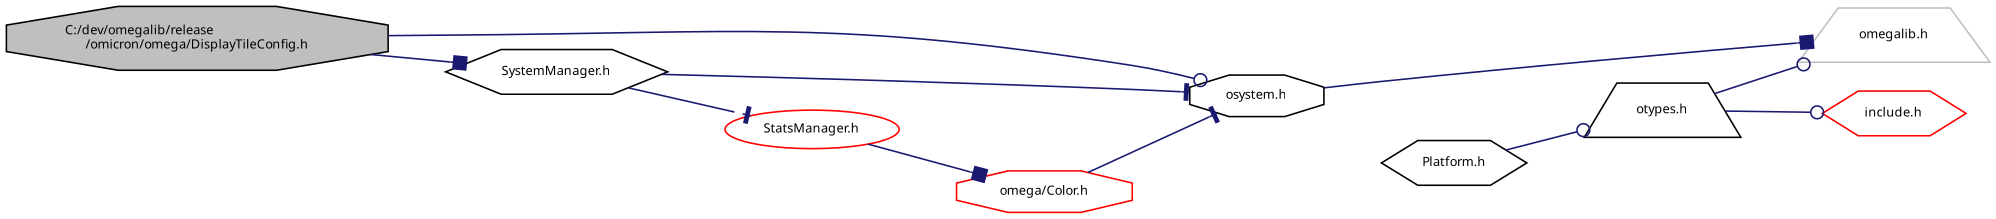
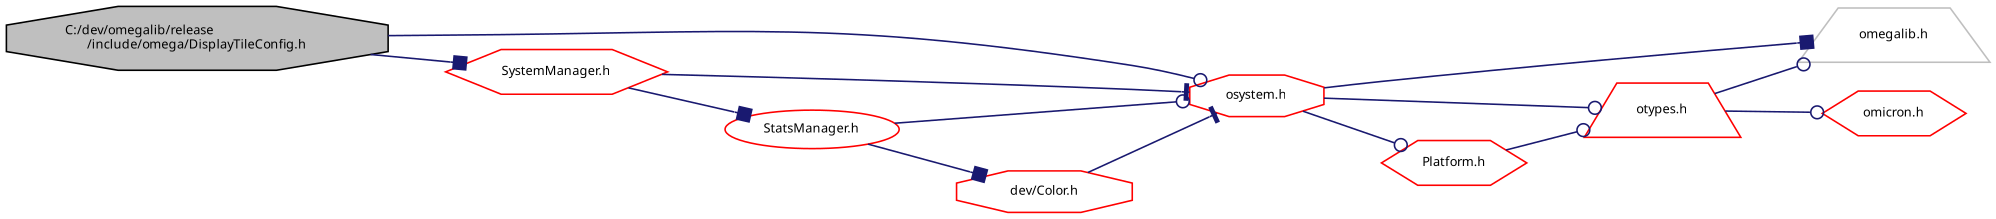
node "C:/dev/omegalib/release /omicron/omega/DisplayTileConfig.h": label "C:/dev/omegalib/release /omicron/omega/DisplayTileConfig.h" -> "C:/dev/omegalib/release /include/omega/DisplayTileConfig.h"
node "SystemManager.h": color black -> red
node "osystem.h": color black -> red
edge "SystemManager.h" -> "StatsManager.h": arrowhead tee -> box
edge "osystem.h" -> "otypes.h": added
node "otypes.h": color black -> red
edge "StatsManager.h" -> "osystem.h": added
node "include.h": label "include.h" -> "omicron.h"
edge "osystem.h" -> "Platform.h": added
node "Platform.h": color black -> red
node "omega/Color.h": label "omega/Color.h" -> "dev/Color.h"
